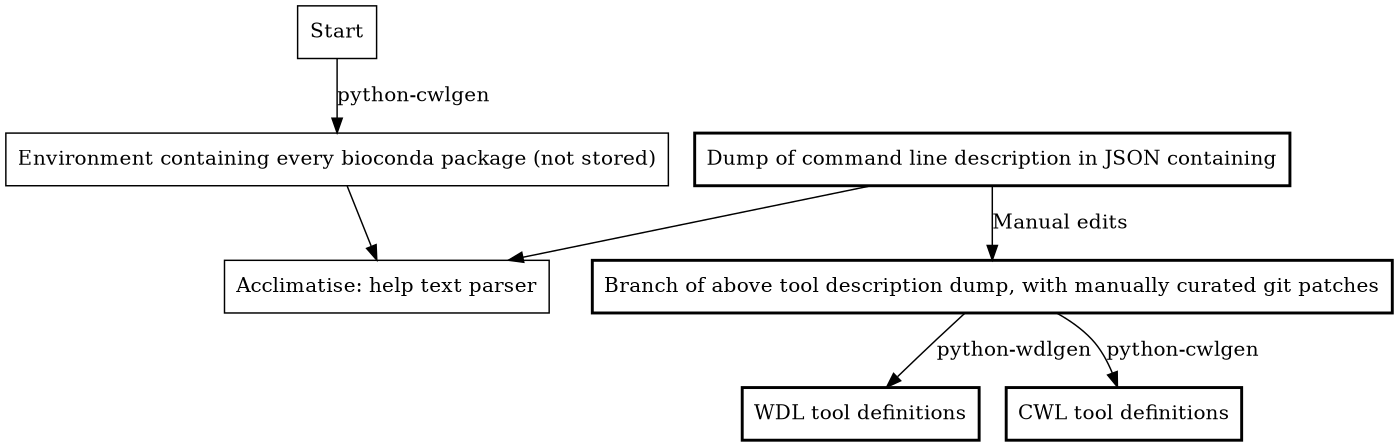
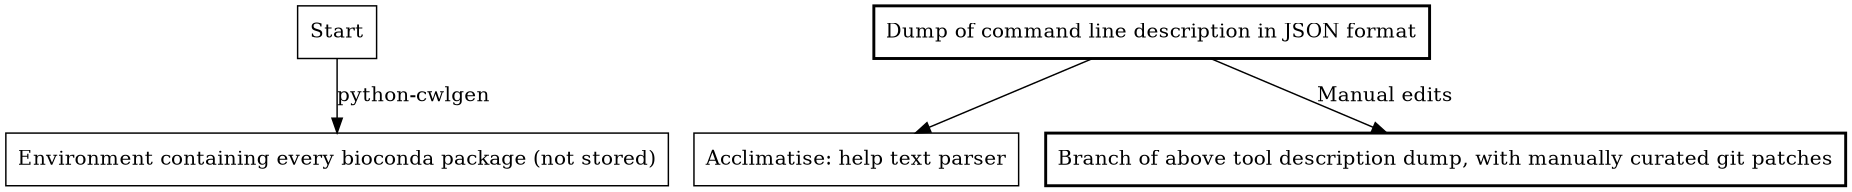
node "Dump of command line description in JSON containing": label "Dump of command line description in JSON containing" -> "Dump of command line description in JSON format"
edge "Environment containing every bioconda package (not stored)" -> "Acclimatise: help text parser": removed
node "WDL tool definitions": removed
node "CWL tool definitions": removed
